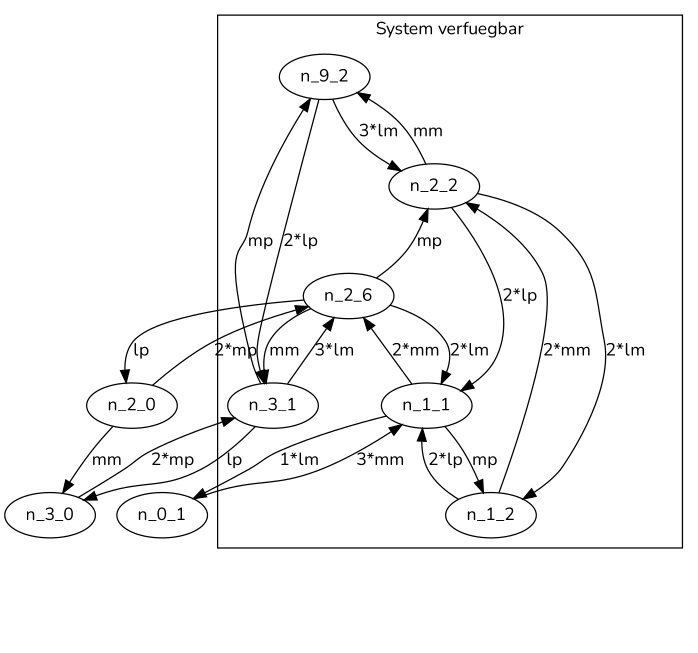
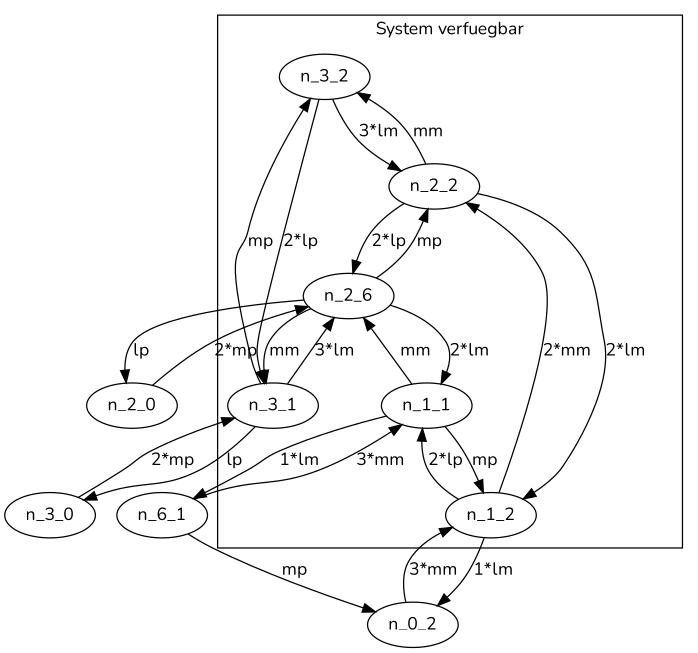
node "n_9_2": label "n_9_2" -> "n_3_2"
edge "n_2_2" -> "n_1_1": now "n_2_2" -> "n_2_6"
edge "n_1_1" -> "n_2_6": label "2*mm" -> "mm"
edge "n_2_0" -> "n_3_0": removed, label "mm"
node "n_0_1": label "n_0_1" -> "n_6_1"
node "n_0_2": added
